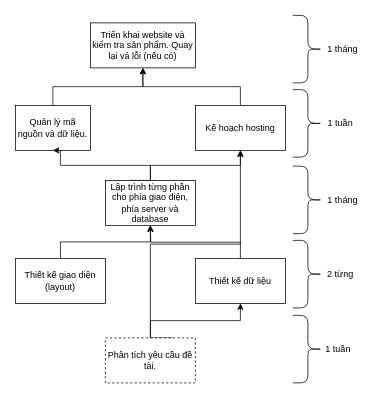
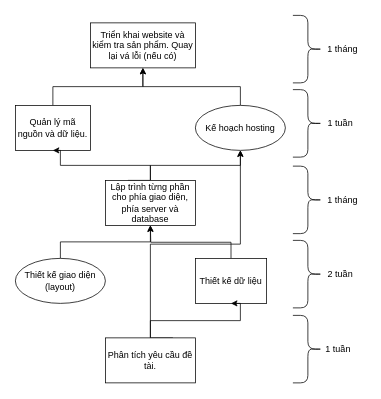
node "Kế hoạch hosting": shape rectangle -> ellipse
node "2 từng": label "2 từng" -> "2 tuần"
node "Thiết kế giao diện (layout)": shape rectangle -> ellipse
node "Thiết kế dữ liệu": size 90x45 -> 71x45
node "Phân tích yêu cầu đề tài.": style dashed -> solid
